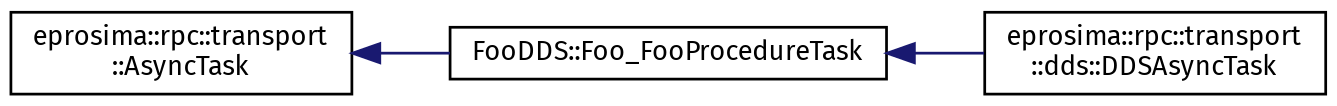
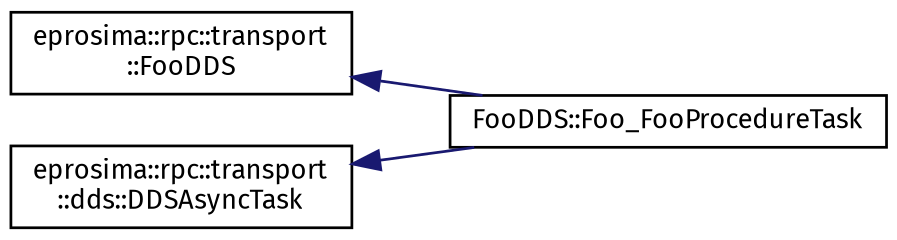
node "eprosima::rpc::transport ::AsyncTask": label "eprosima::rpc::transport ::AsyncTask" -> "eprosima::rpc::transport ::FooDDS"
edge "eprosima::rpc::transport ::dds::DDSAsyncTask" -> "FooDDS::Foo_FooProcedureTask": reversed
